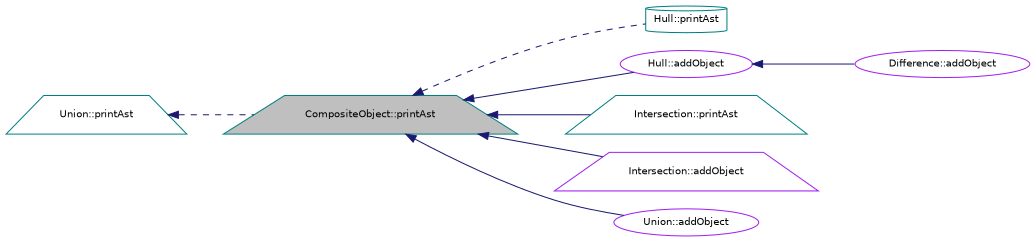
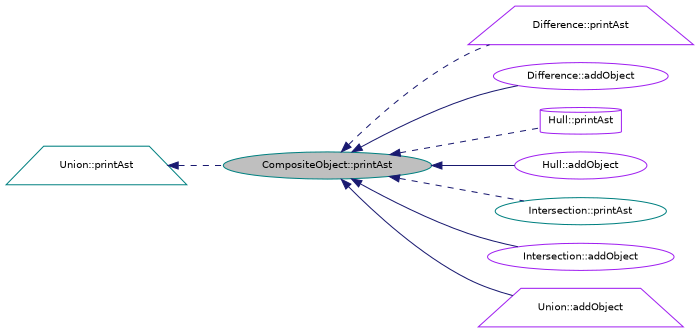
node "Hull::printAst": color teal -> purple
node "Difference::printAst": added
edge "Difference::addObject" -> "Hull::addObject": now "Difference::addObject" -> "CompositeObject::printAst"
node "CompositeObject::printAst": shape trapezium -> ellipse
edge "Intersection::printAst" -> "CompositeObject::printAst": style solid -> dashed
node "Intersection::printAst": shape trapezium -> ellipse
node "Intersection::addObject": shape trapezium -> ellipse
node "Union::addObject": shape ellipse -> trapezium
